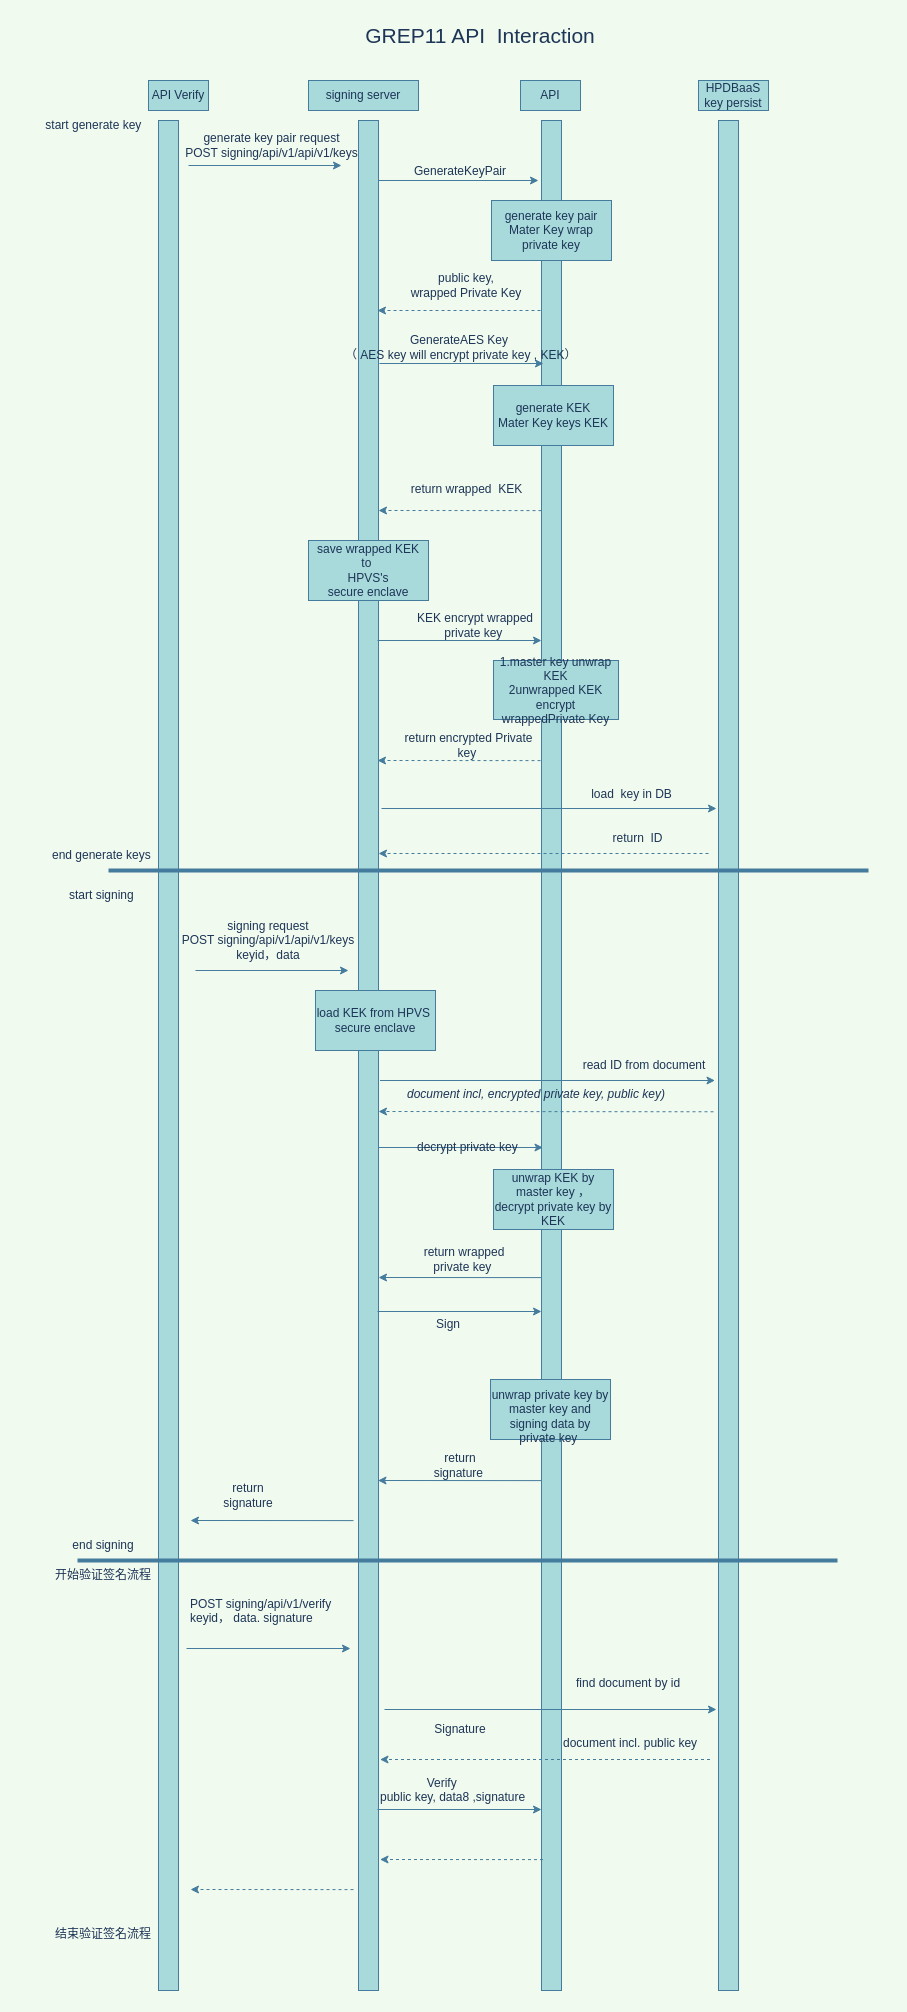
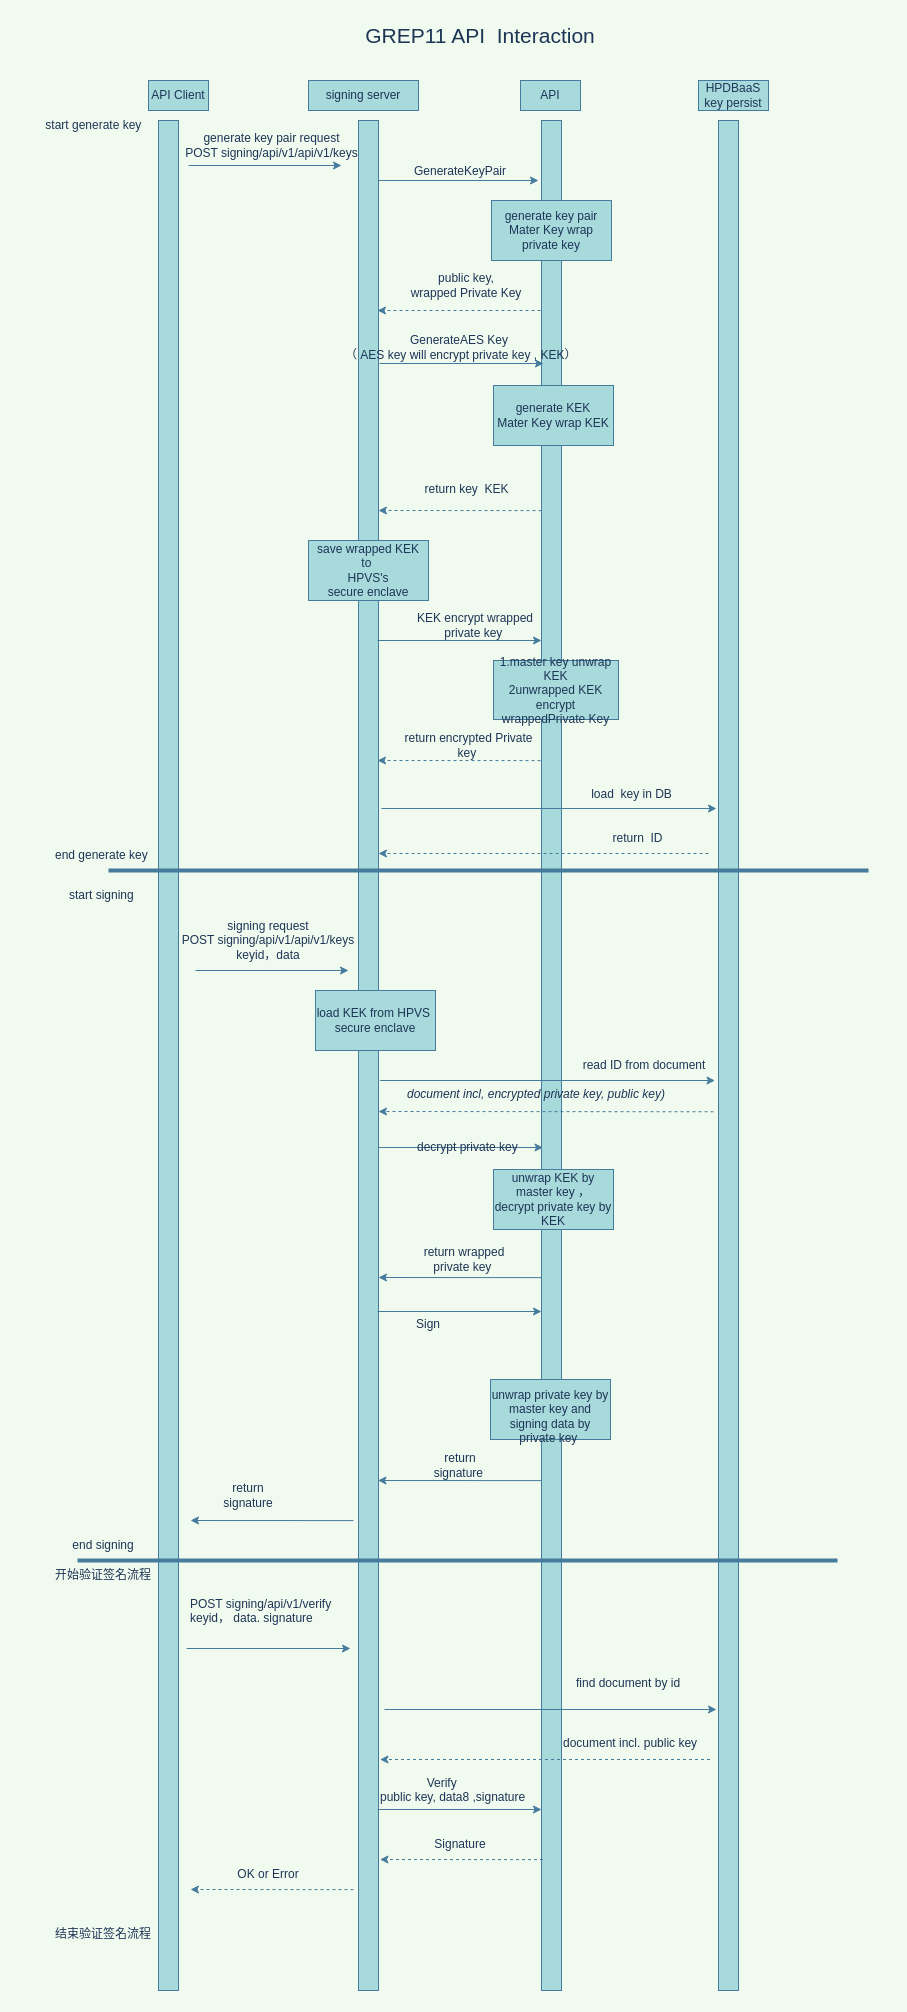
node "API Verify": label "API Verify" -> "API Client"
node "generate KEK Mater Key keys KEK": label "generate KEK Mater Key keys KEK" -> "generate KEK Mater Key wrap KEK"
node "return wrapped KEK": label "return wrapped KEK" -> "return key KEK"
node "end generate keys": label "end generate keys" -> "end generate key"
node "Sign": moved (449, 1324) -> (429, 1324)
node "Signature": moved (461, 1730) -> (461, 1845)
node "OK or Error": added
